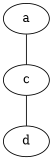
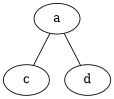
edge "c" -- "d": now "a" -- "d"
